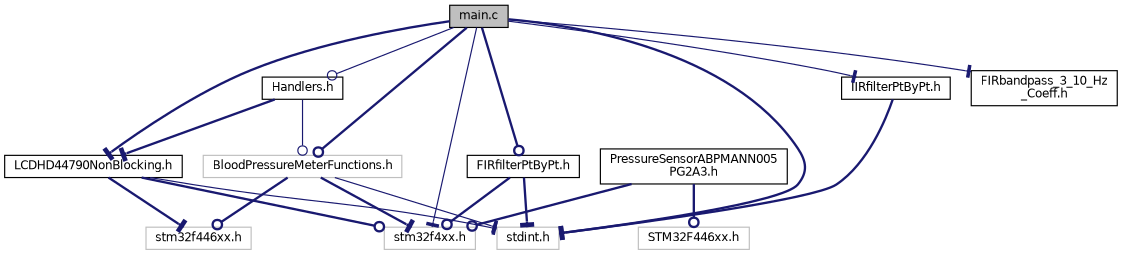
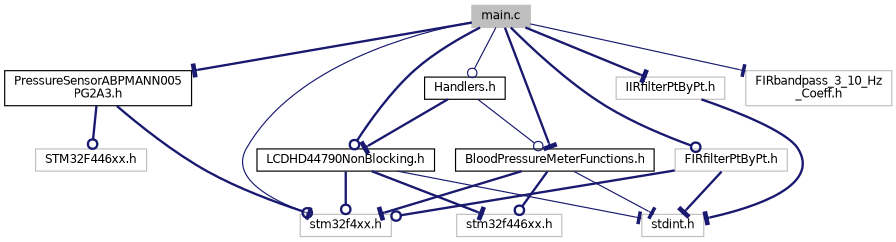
node "main.c": color black -> grey75
edge "main.c" -> "IIRfilterPtByPt.h": style solid -> bold
edge "main.c" -> "LCDHD44790NonBlocking.h": arrowhead tee -> odot
edge "main.c" -> "BloodPressureMeterFunctions.h": arrowhead odot -> tee
node "IIRfilterPtByPt.h": color black -> grey75
node "FIRbandpass_3_10_Hz _Coeff.h": color black -> grey75
edge "main.c" -> "stdint.h": now "main.c" -> "PressureSensorABPMANN005 PG2A3.h"
node "BloodPressureMeterFunctions.h": color grey75 -> black
node "FIRfilterPtByPt.h": color black -> grey75
